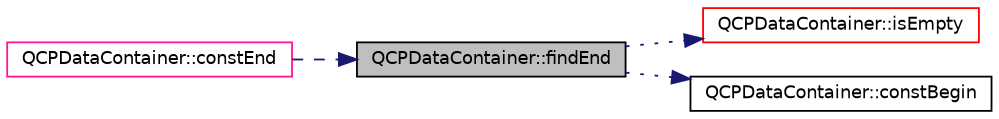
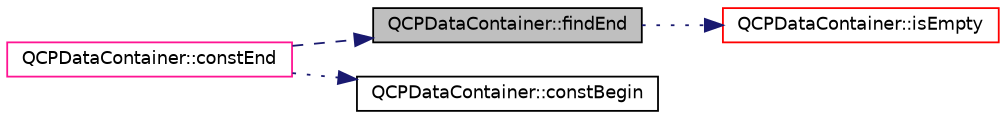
edge "QCPDataContainer::findEnd" -> "QCPDataContainer::constBegin": now "QCPDataContainer::constEnd" -> "QCPDataContainer::constBegin"
